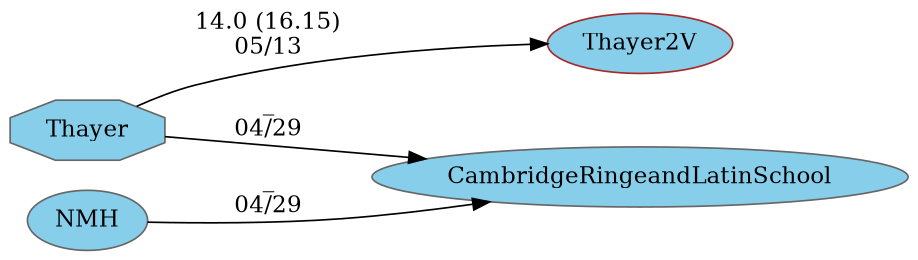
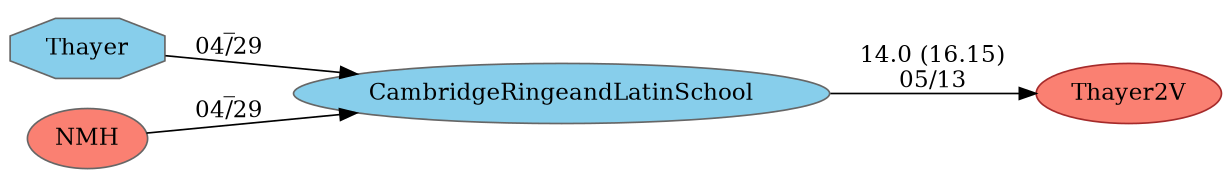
node "Thayer2V": fillcolor skyblue -> salmon
edge "Thayer" -> "Thayer2V": now "CambridgeRingeandLatinSchool" -> "Thayer2V"
node "NMH": fillcolor skyblue -> salmon
